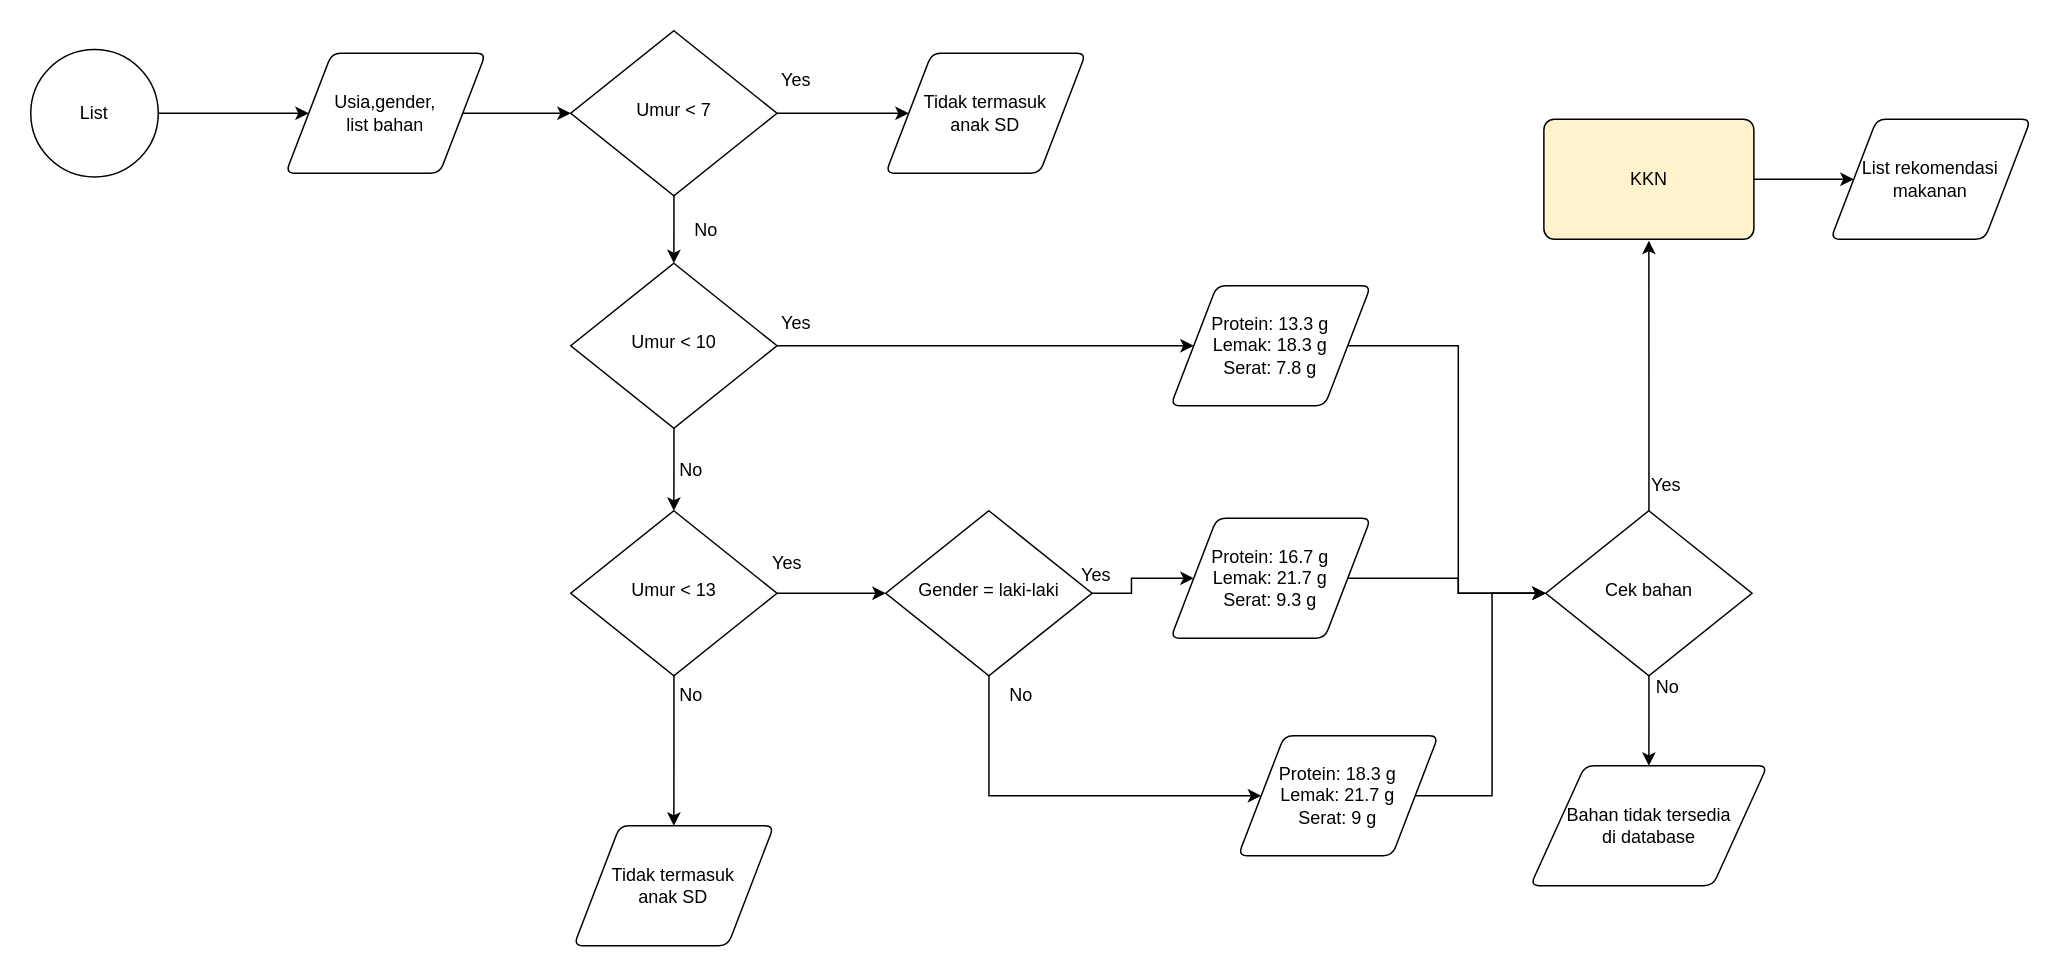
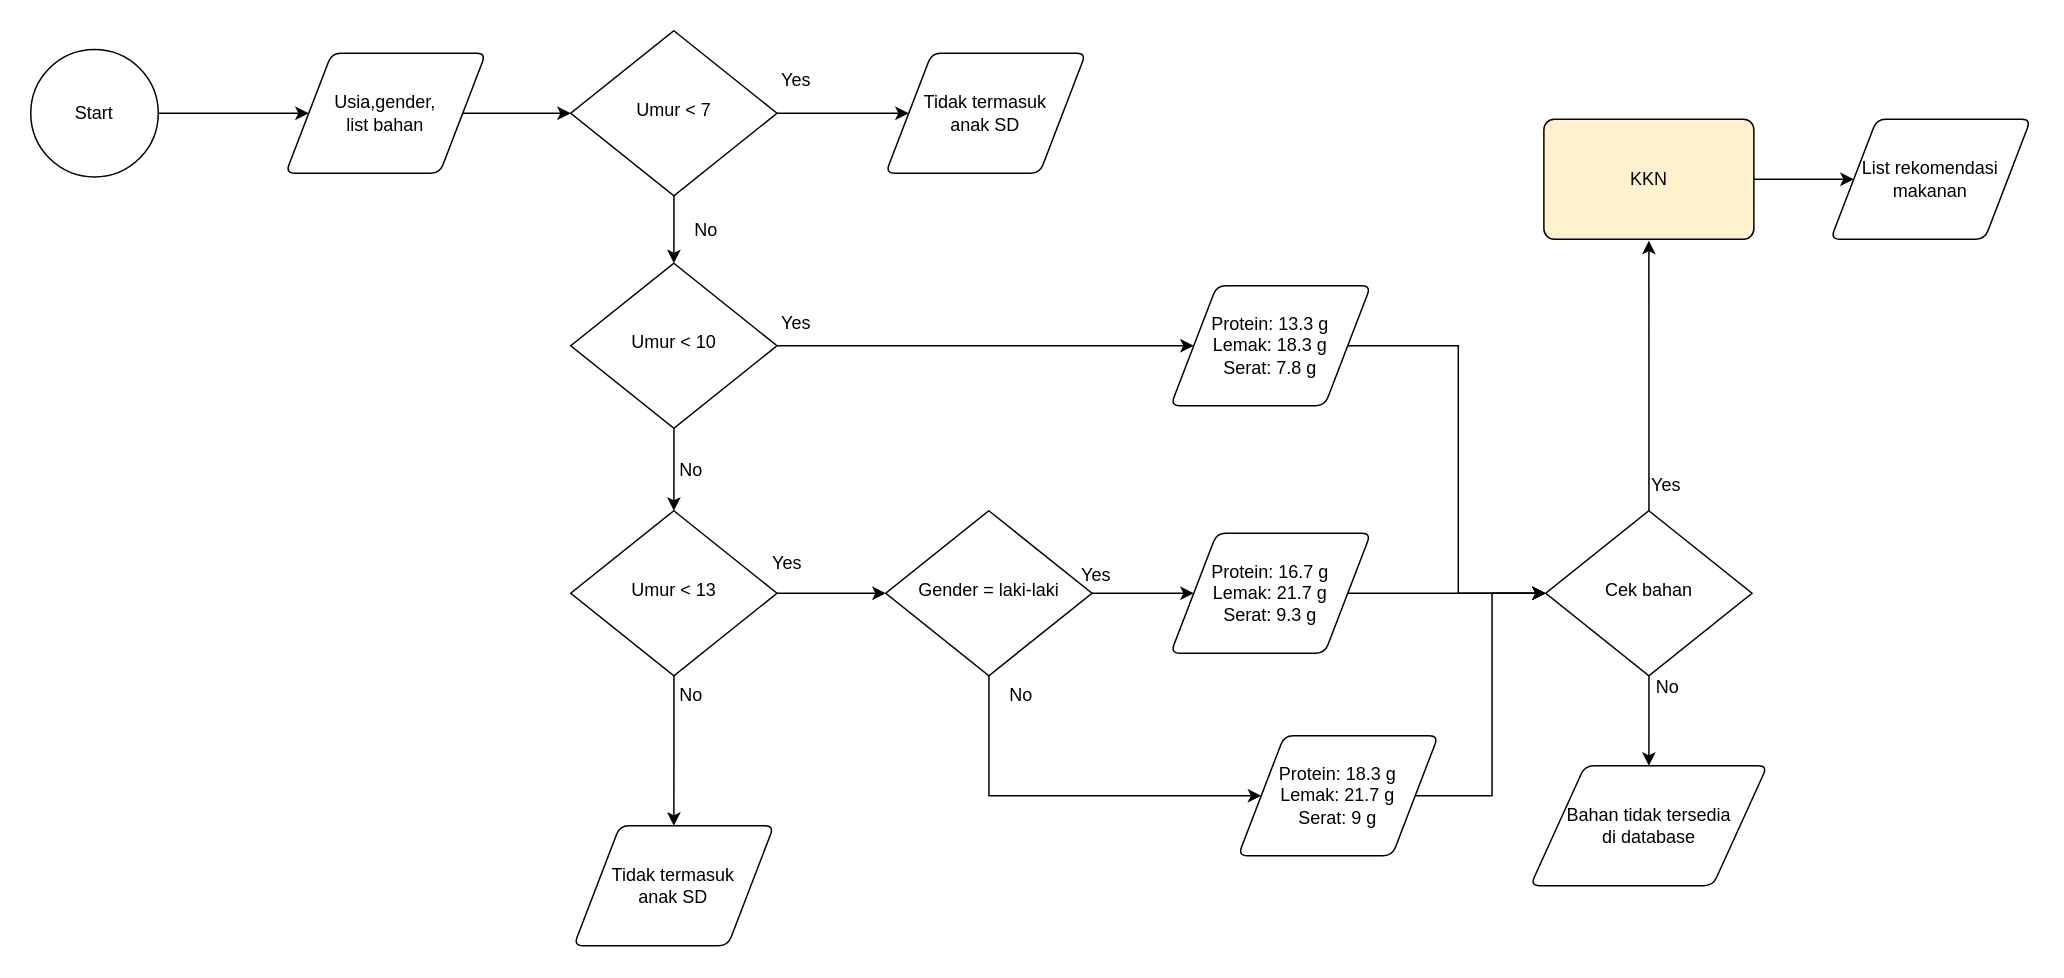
node "List": label "List" -> "Start"
edge "Protein: 13.3 g Lemak: 18.3 g Serat: 7.8 g" -> "Cek bahan": arrowhead open -> classic
node "Protein: 16.7 g Lemak: 21.7 g Serat: 9.3 g": moved (1271, 578) -> (1271, 593)
